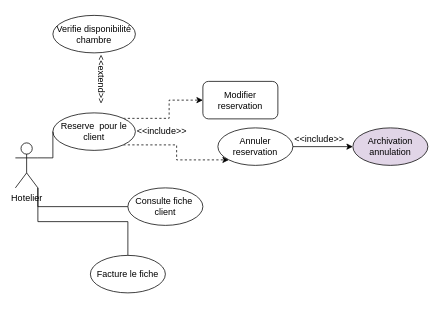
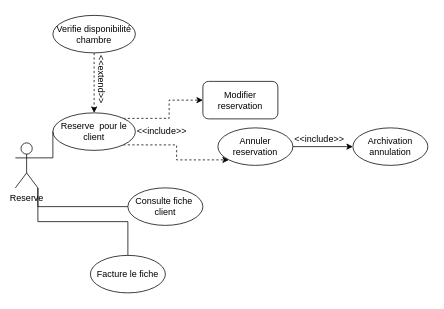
edge "Verifie disponibilité chambre" -> "Reserve pour le client": added
node "Archivation annulation": fillcolor #e1d5e7 -> #ffffff
node "Hotelier": label "Hotelier" -> "Reserve"
